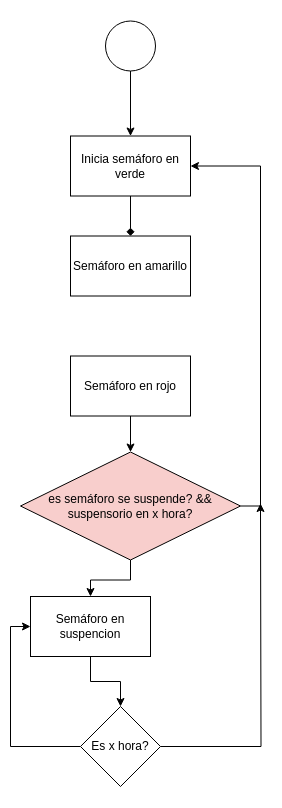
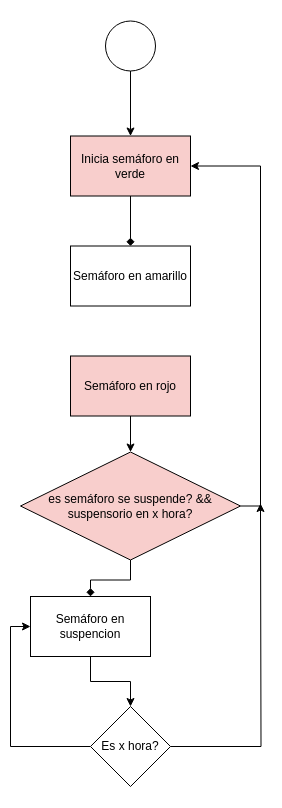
node "Inicia semáforo en verde": fillcolor #ffffff -> #f8cecc
node "Semáforo en amarillo": moved (131, 266) -> (131, 276)
node "Semáforo en rojo": fillcolor #ffffff -> #f8cecc
edge "es semáforo se suspende? && suspensorio en x hora?" -> "Semáforo en suspencion": arrowhead classic -> diamond
node "Es x hora?": moved (121, 747) -> (131, 747)
